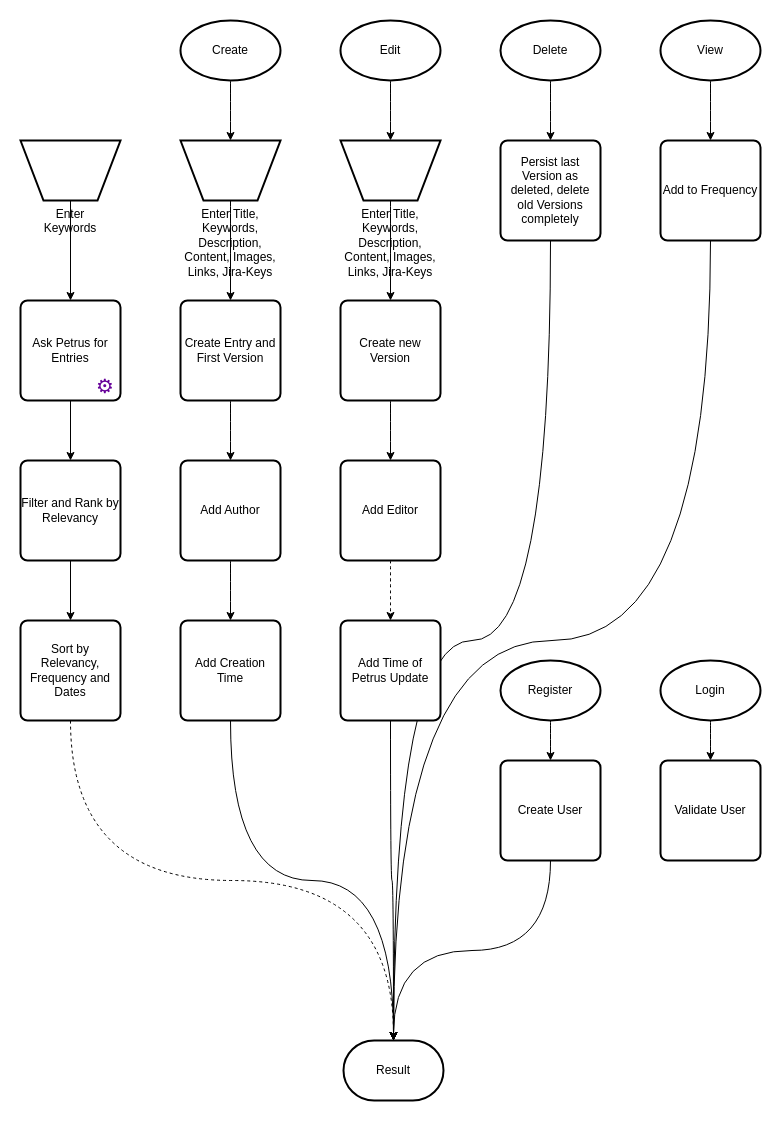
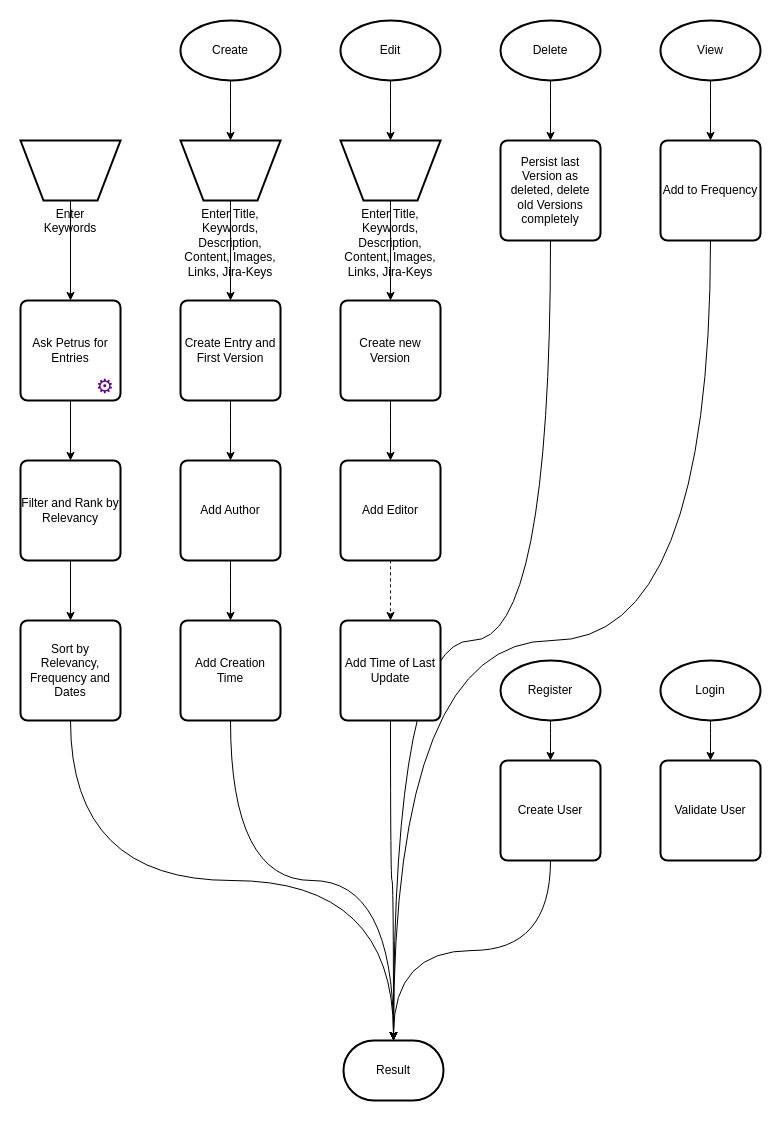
node "Add Time of Petrus Update": label "Add Time of Petrus Update" -> "Add Time of Last Update"
edge "Sort by Relevancy, Frequency and Dates" -> "Result": style dashed -> solid
